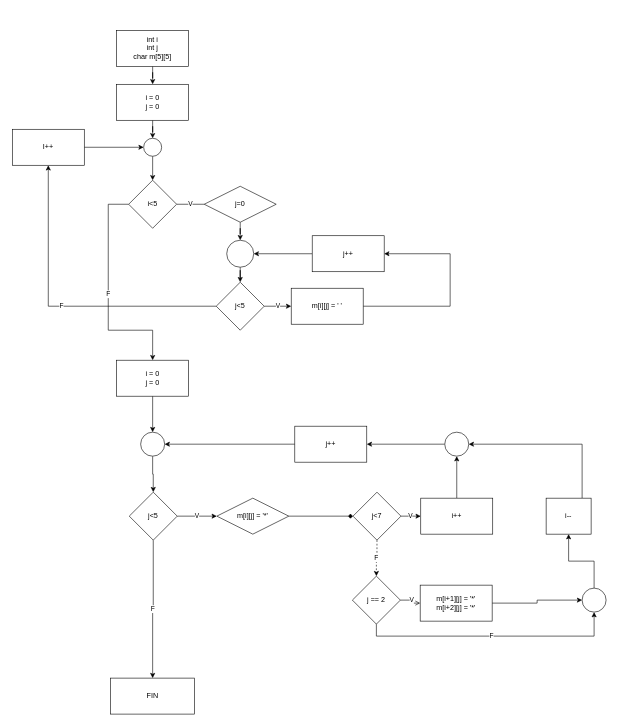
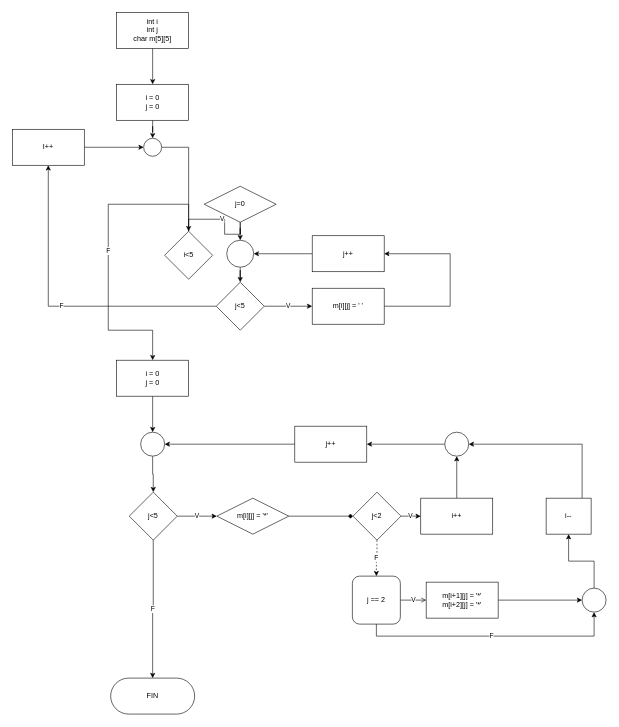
node "int i int j char m[5][5]": moved (153, 48) -> (153, 30)
node "i<5": moved (153, 204) -> (189, 255)
node "m[i][j] = ' '": moved (327, 306) -> (348, 306)
node "j<7": label "j<7" -> "j<2"
node "j == 2": shape diamond -> rounded rectangle
node "m[i+1][j] = '*' m[i+2][j] = '*'": moved (456, 603) -> (462, 600)
node "FIN": shape rectangle -> rounded rectangle
